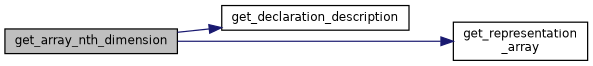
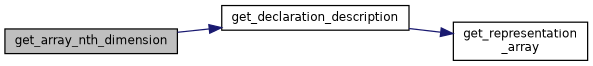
edge "get_array_nth_dimension" -> "get_representation _array": now "get_declaration_description" -> "get_representation _array"
